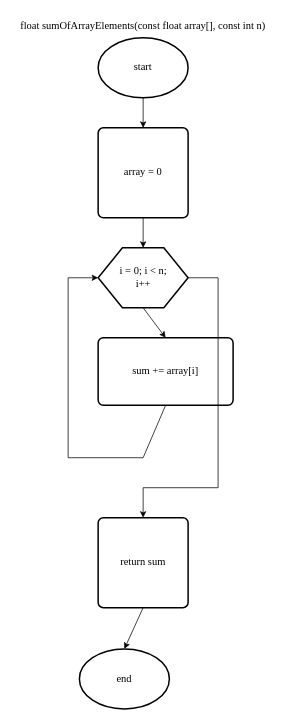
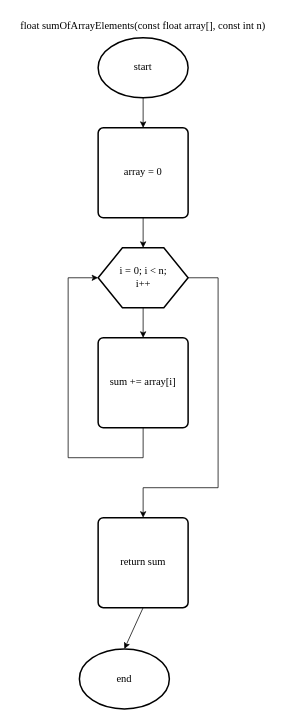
node "sum += array[i]": size 135x68 -> 90x90
